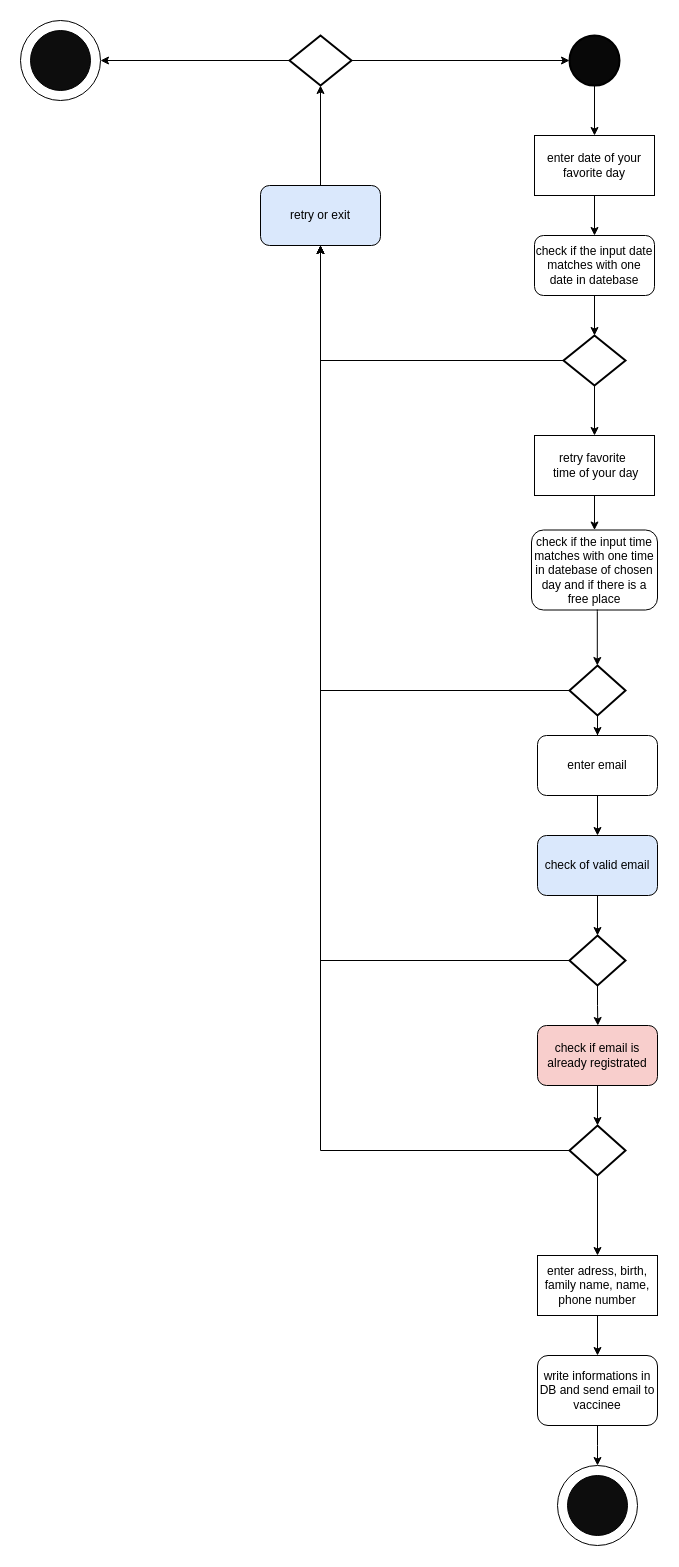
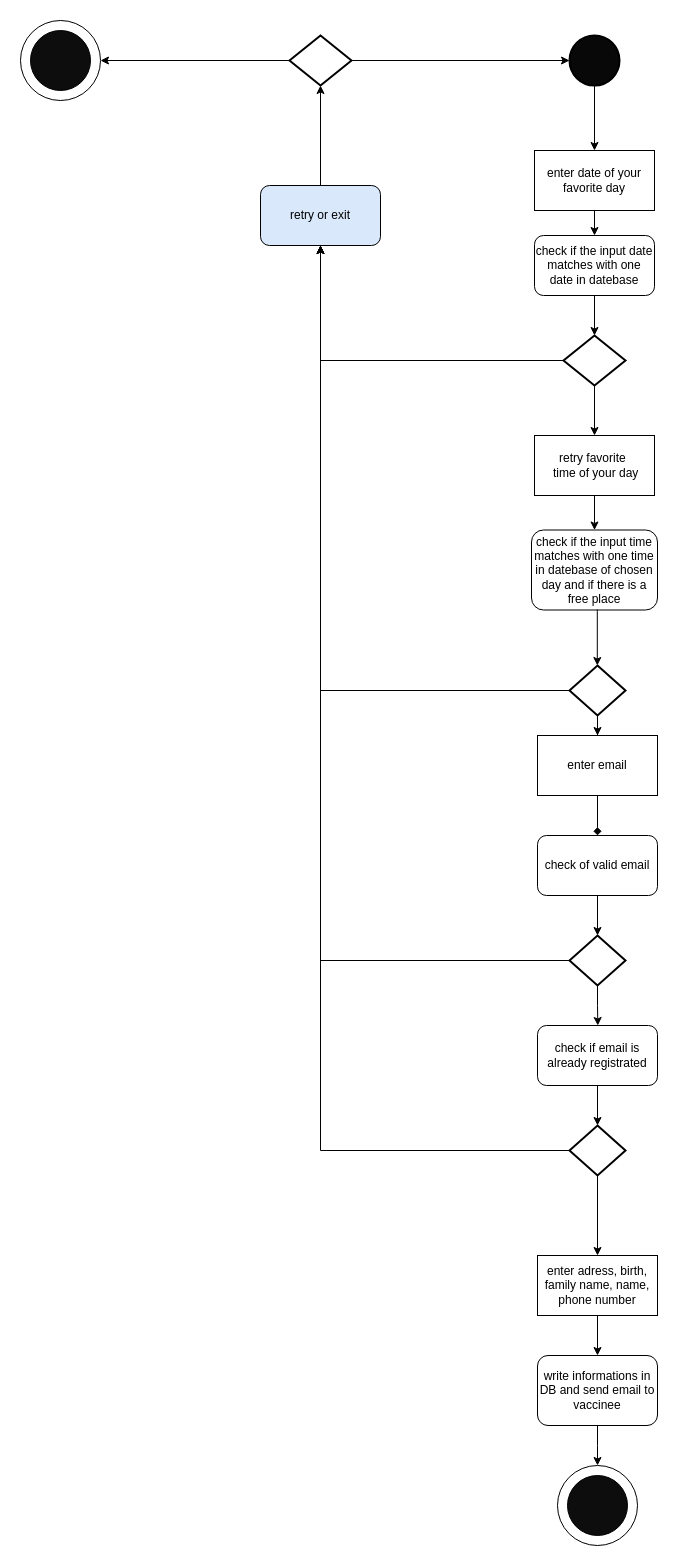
node "enter date of your favorite day": moved (595, 166) -> (595, 181)
node "enter email": shape rounded rectangle -> rectangle
edge "enter email" -> "check of valid email": arrowhead classic -> diamond
node "check of valid email": fillcolor #dae8fc -> #ffffff
node "check if email is already registrated": fillcolor #f8cecc -> #ffffff
